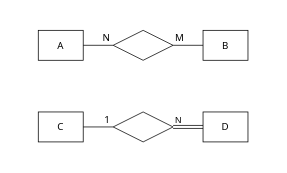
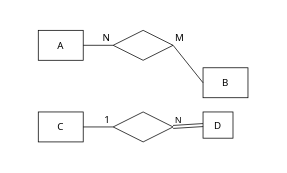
node "B": moved (225, 45) -> (225, 83)
node "D": size 45x30 -> 30x26
